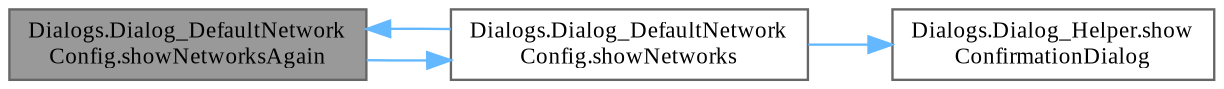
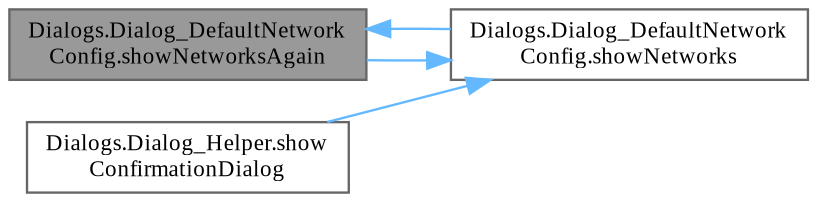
edge "Dialogs.Dialog_DefaultNetwork Config.showNetworks" -> "Dialogs.Dialog_Helper.show ConfirmationDialog": reversed
